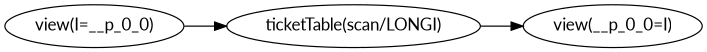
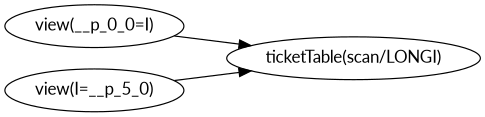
node "view(I=__p_0_0)": label "view(I=__p_0_0)" -> "view(I=__p_5_0)"
edge "ticketTable(scan/LONGI)" -> "view(__p_0_0=I)": reversed
